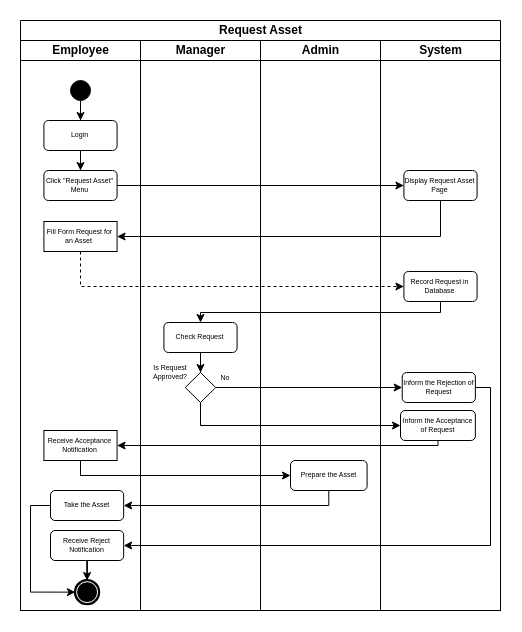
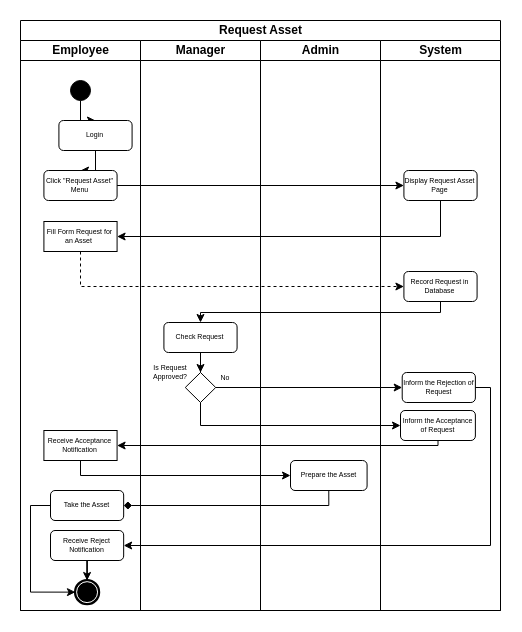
node "Login": moved (80, 136) -> (95, 136)
edge "Prepare the Asset" -> "Take the Asset": arrowhead classic -> diamond
